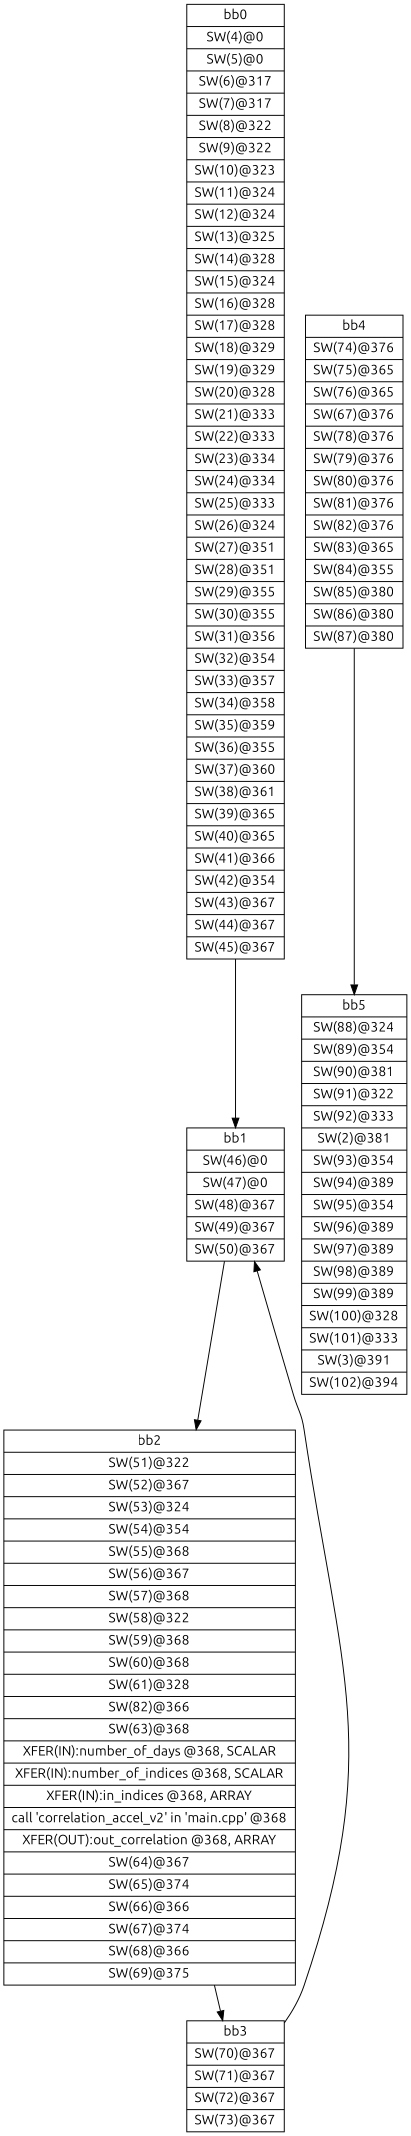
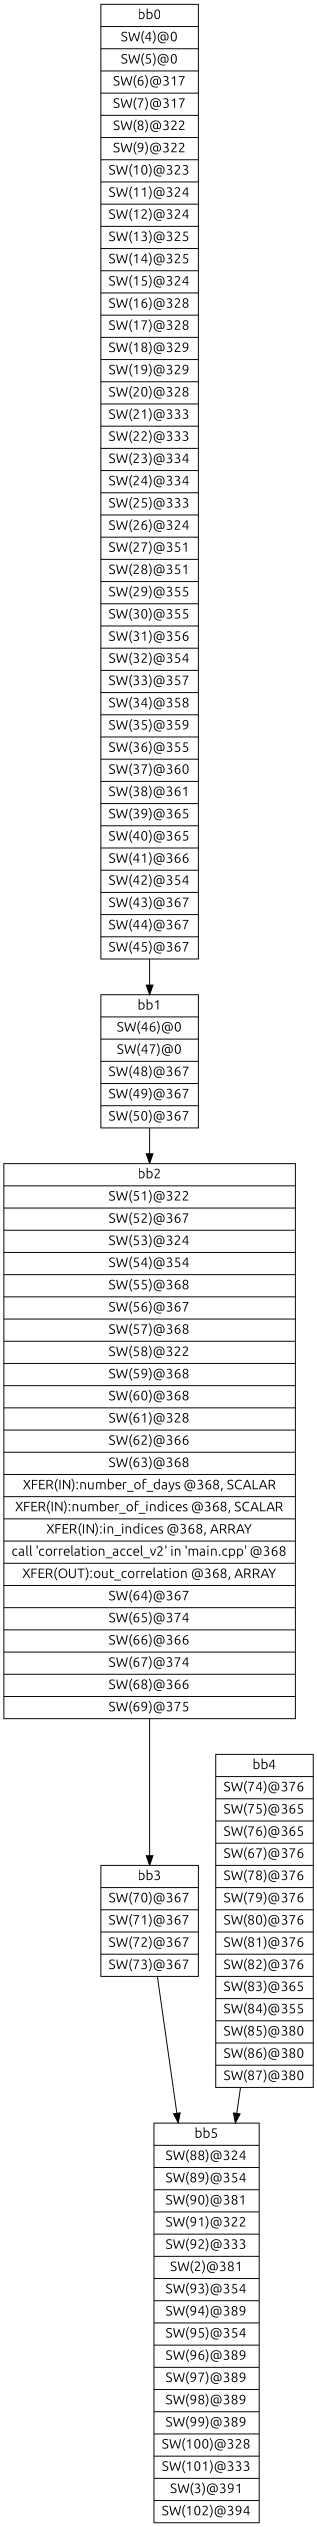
node "bb0": text "SW(14)@328" -> "SW(14)@325"
edge "bb3" -> "bb1": now "bb3" -> "bb5"
node "bb2": text "SW(82)@366" -> "SW(62)@366"
